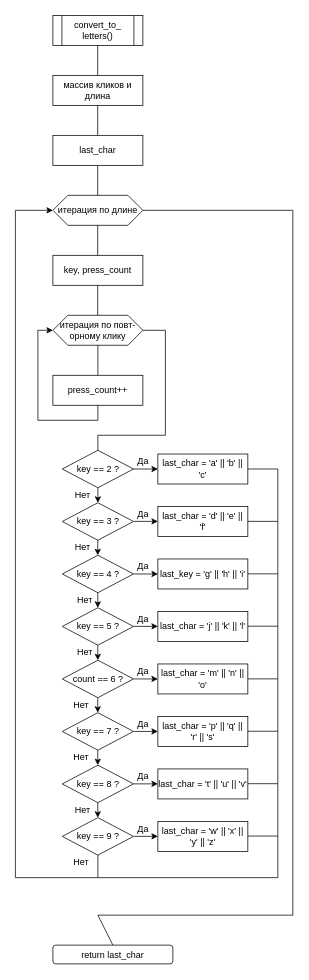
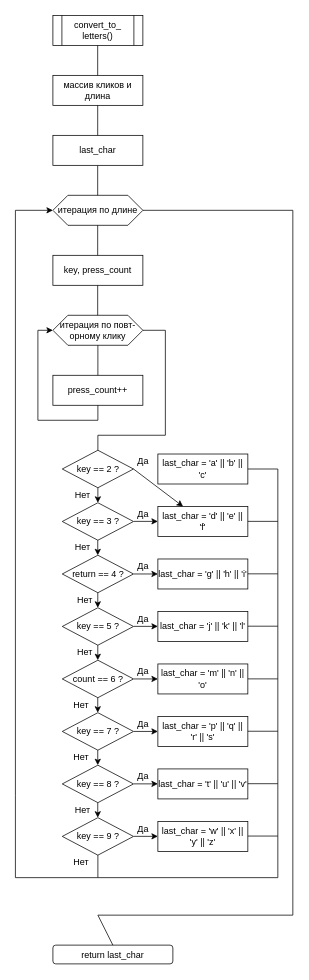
edge "key == 2 ?" -> "last_char = 'a' || 'b' || 'c'": now "key == 2 ?" -> "last_char = 'd' || 'e' || 'f'"
node "key == 4 ?": label "key == 4 ?" -> "return == 4 ?"
node "last_key = 'g' || 'h' || 'i'": label "last_key = 'g' || 'h' || 'i'" -> "last_char = 'g' || 'h' || 'i'"
